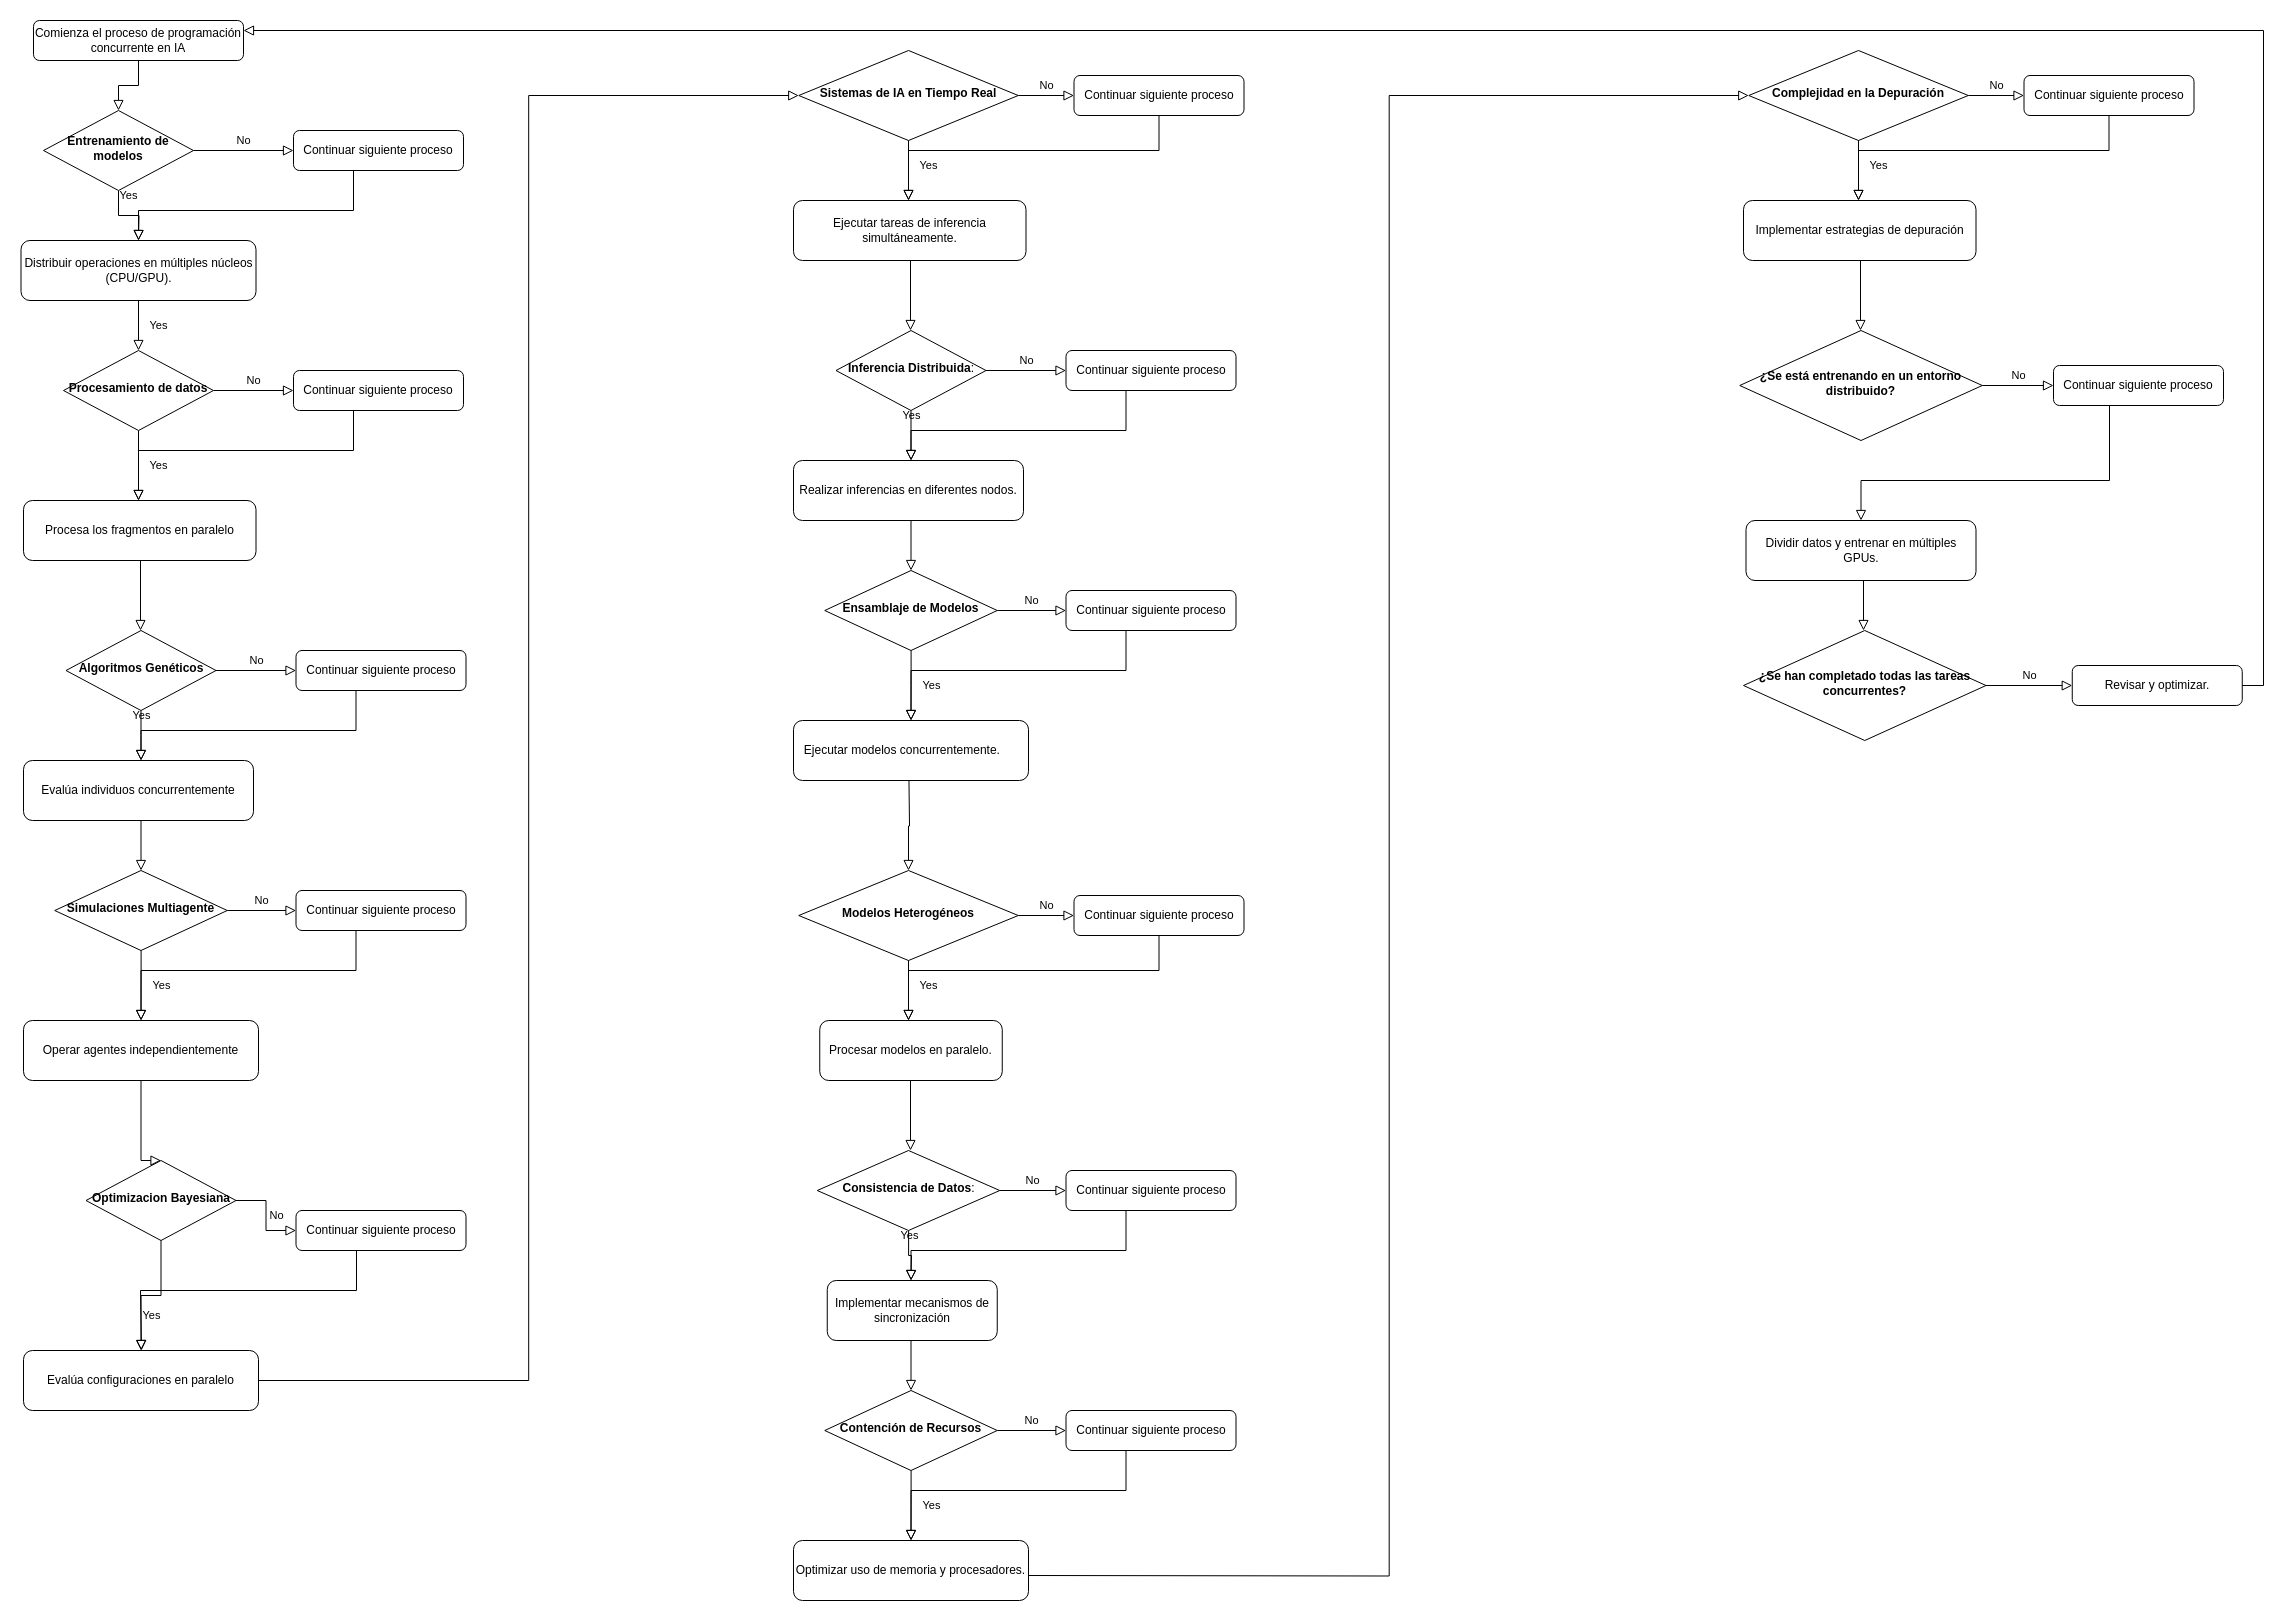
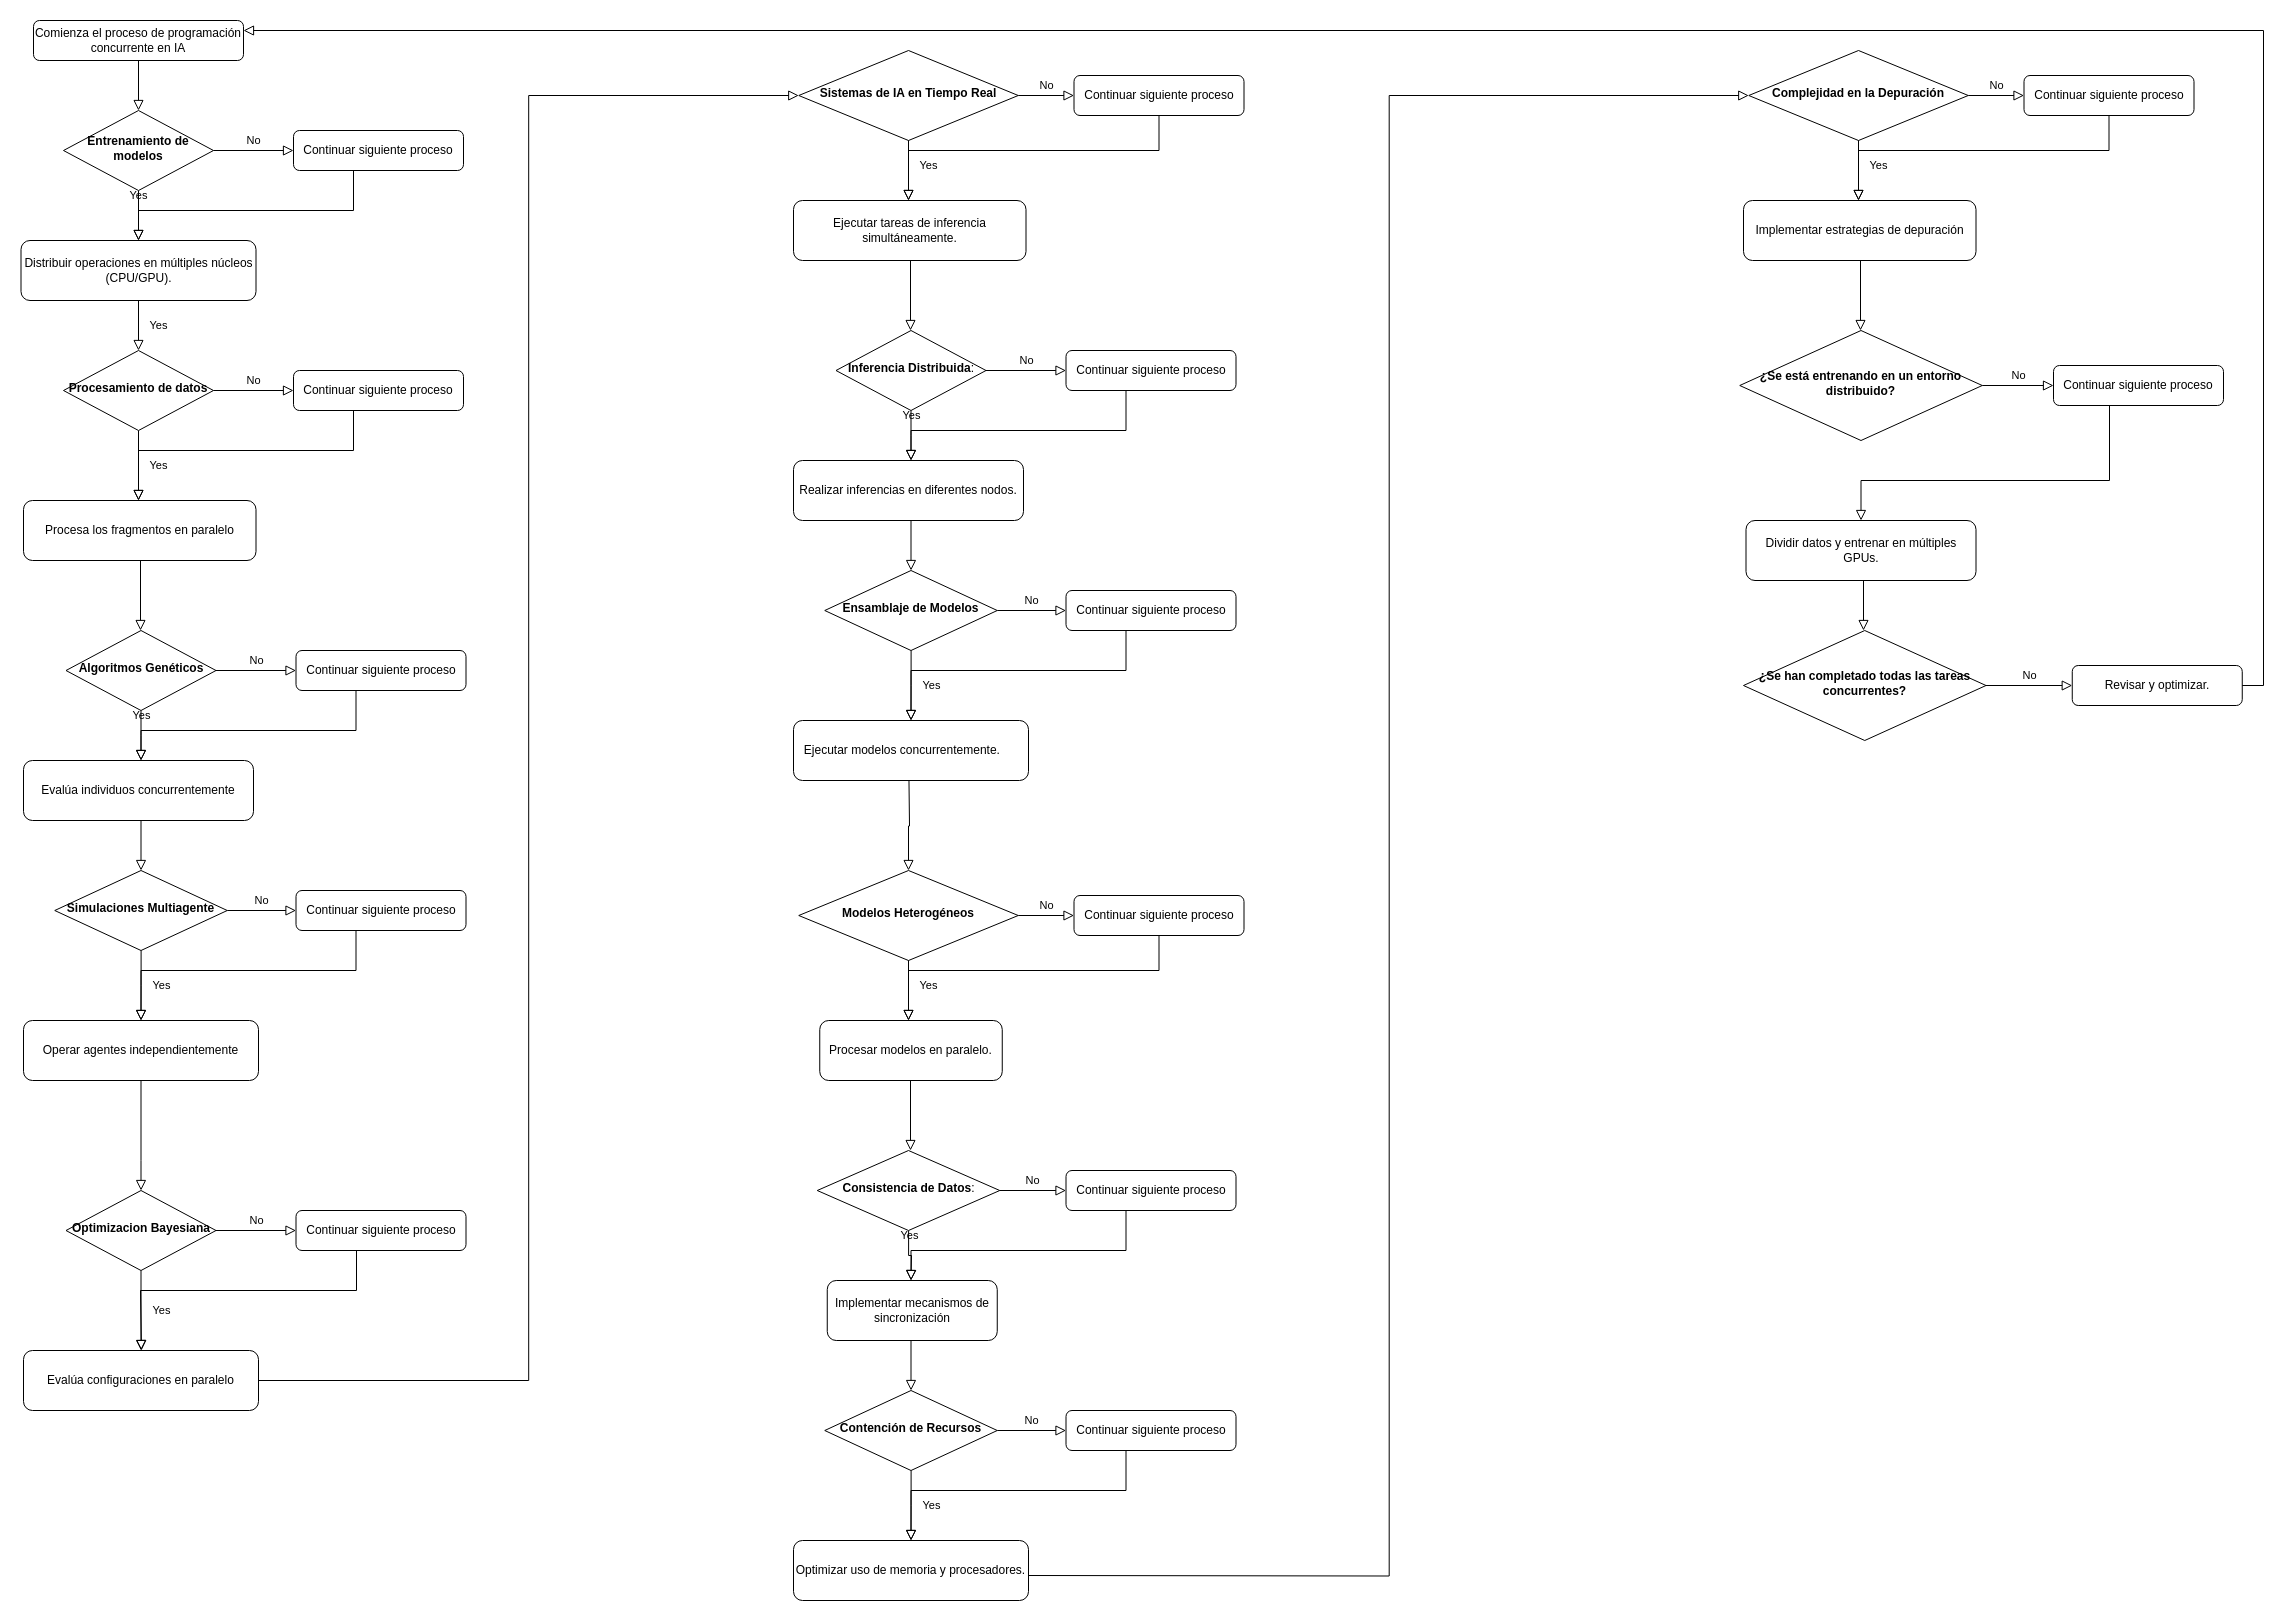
node "Entrenamiento de modelos": moved (119, 151) -> (139, 151)
node "Optimizacion Bayesiana": moved (161, 1201) -> (141, 1231)
